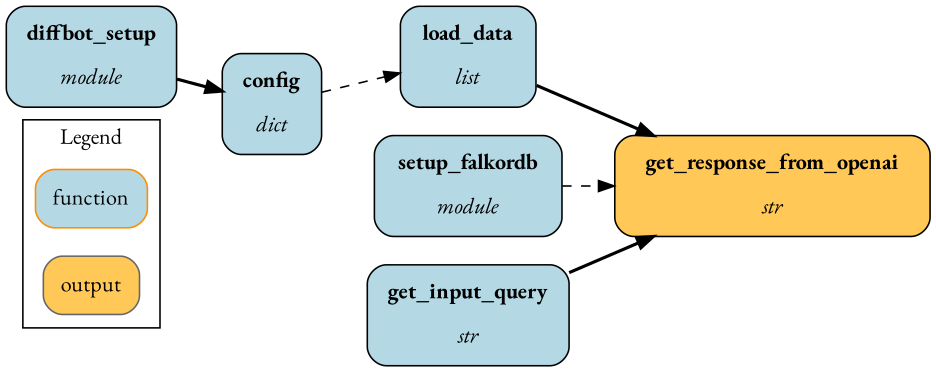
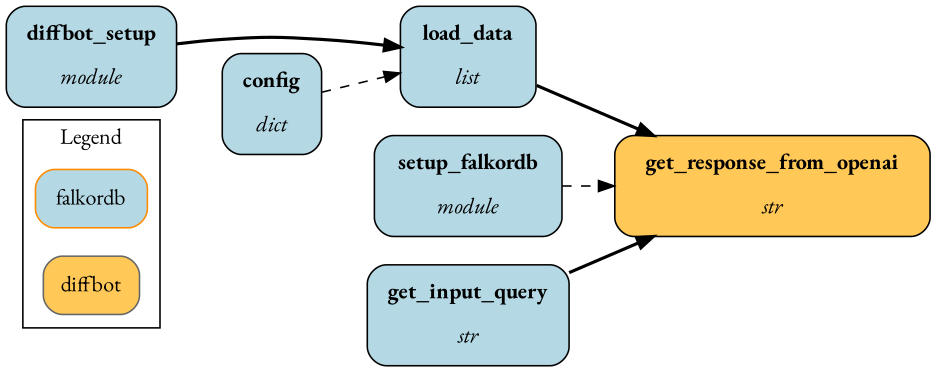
edge "diffbot_setup" -> "config": now "diffbot_setup" -> "load_data"
node "function": label "function" -> "falkordb"
node "output": label "output" -> "diffbot"
